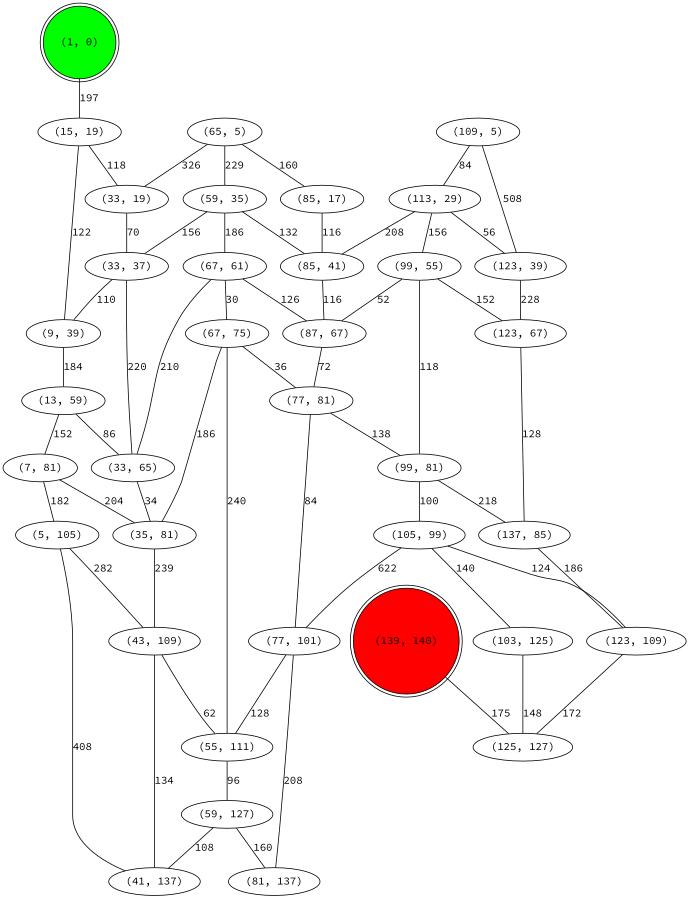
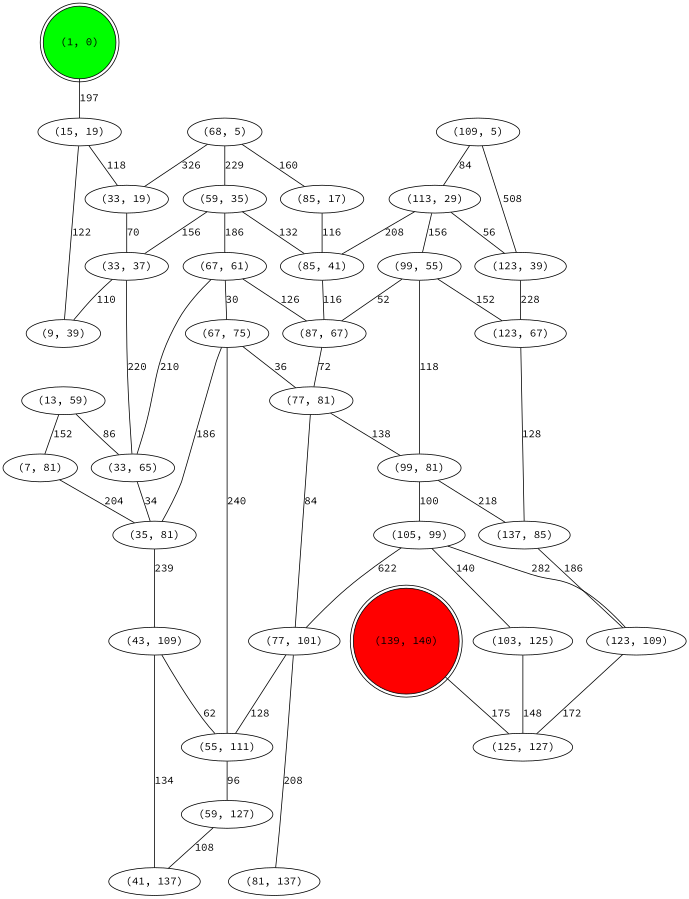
node "(65, 5)": label "(65, 5)" -> "(68, 5)"
edge "(9, 39)" -- "(13, 59)": removed, label "184"
node "(5, 105)": removed
edge "(105, 99)" -- "(123, 109)": label "124" -> "282"
edge "(59, 127)" -- "(81, 137)": removed, label "160"
